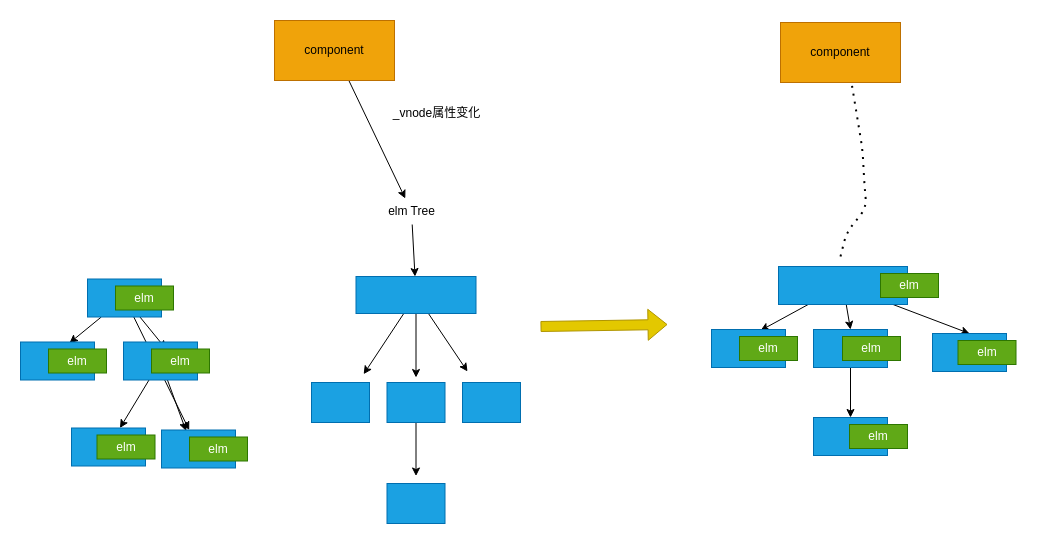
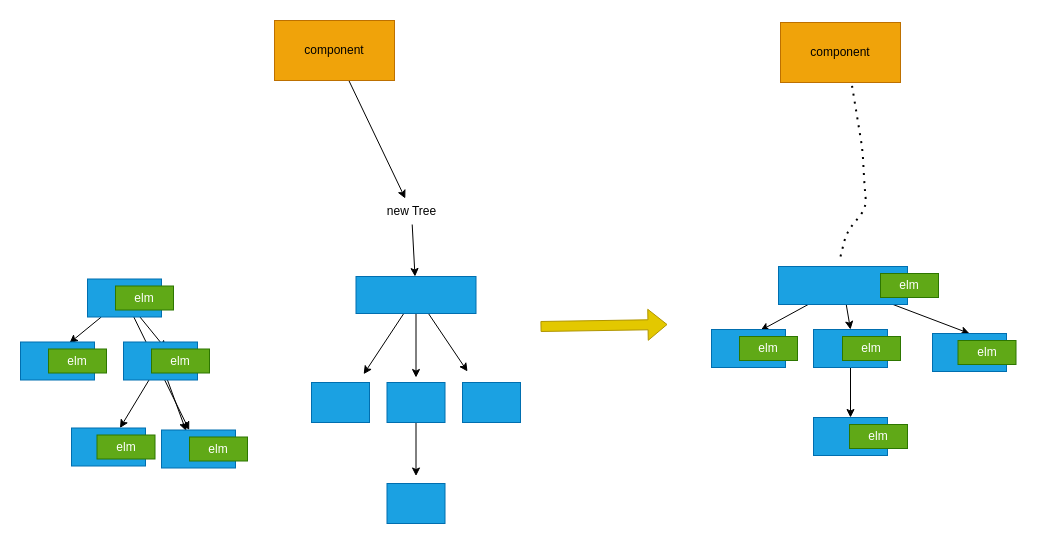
node "_vnode属性变化": removed
node "elm Tree": label "elm Tree" -> "new Tree"
